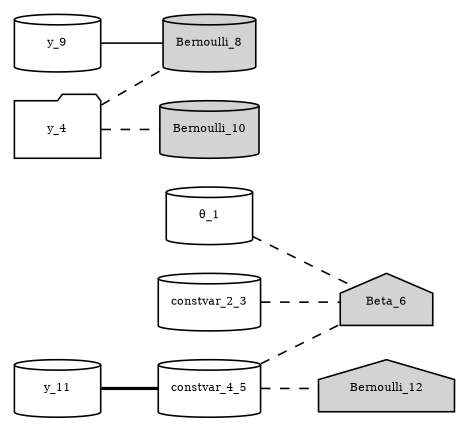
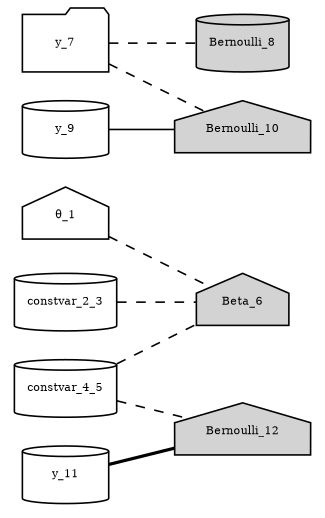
edge "y_9" -- "Bernoulli_8": now "y_9" -- "Bernoulli_10"
node "y_4": label "y_4" -> "y_7"
node "Bernoulli_10": shape cylinder -> house
node "θ_1": shape cylinder -> house
edge "y_11" -- "constvar_4_5": now "y_11" -- "Bernoulli_12"
